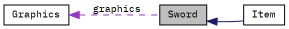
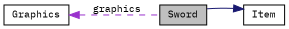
edge "Item" -> "Sword": reversed
